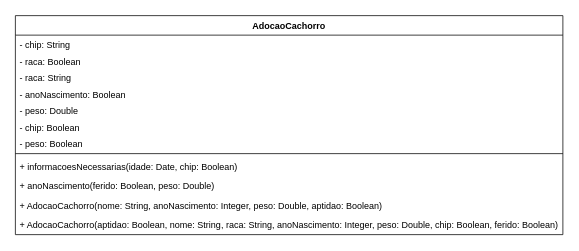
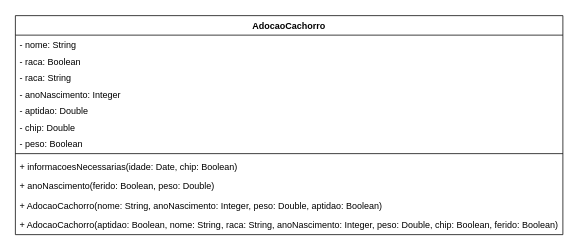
node "- chip: String": label "- chip: String" -> "- nome: String"
node "- anoNascimento: Boolean": label "- anoNascimento: Boolean" -> "- anoNascimento: Integer"
node "- peso: Double": label "- peso: Double" -> "- aptidao: Double"
node "- chip: Boolean": label "- chip: Boolean" -> "- chip: Double"
